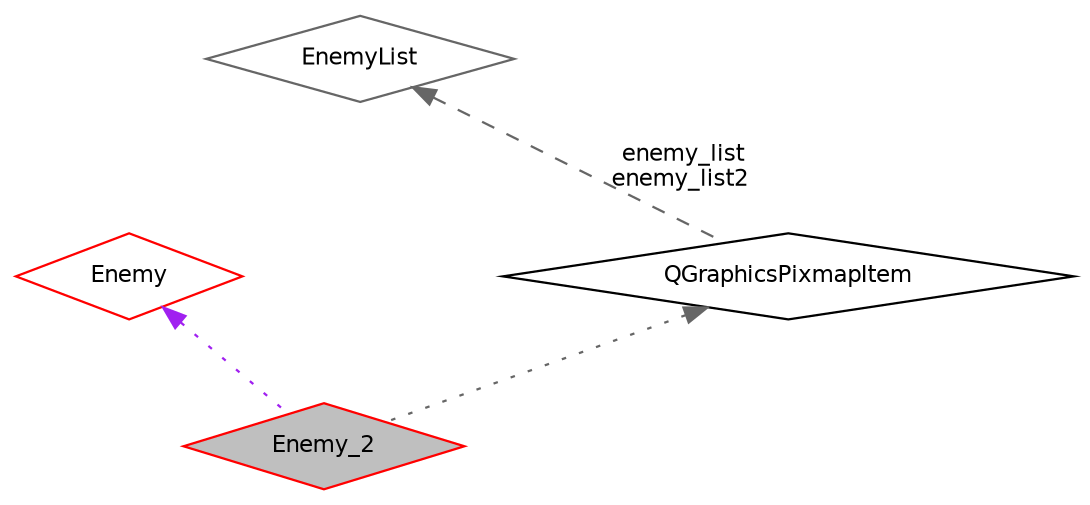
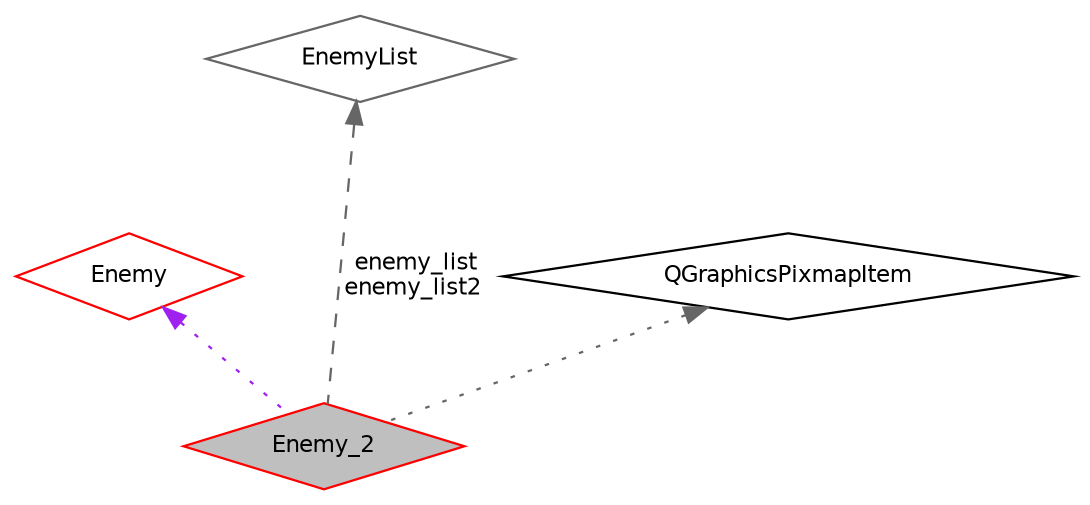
edge "QGraphicsPixmapItem" -> "EnemyList": now "Enemy_2" -> "EnemyList"
